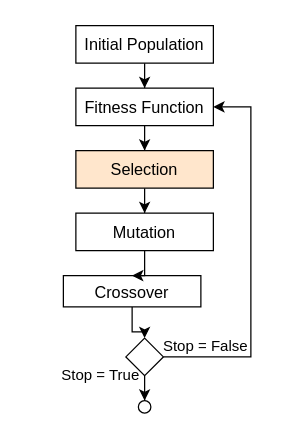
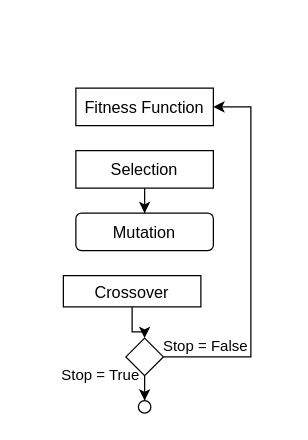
node "Initial Population": removed
edge "Initial Population" -> "Fitness Function": removed
edge "Fitness Function" -> "Selection": removed
node "Selection": fillcolor #ffe6cc -> #ffffff
node "Mutation": shape rectangle -> rounded rectangle
edge "Mutation" -> "Crossover": removed
